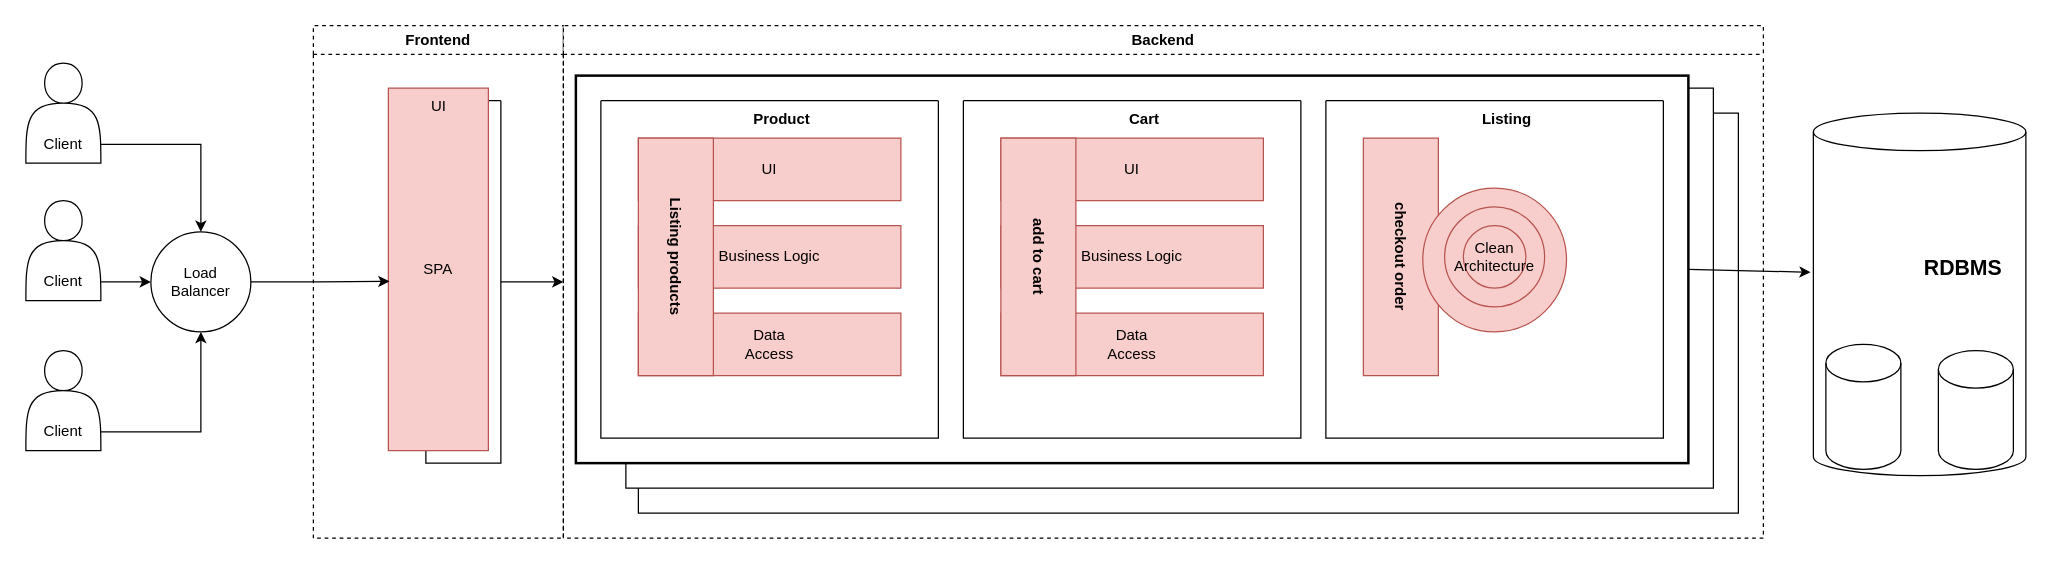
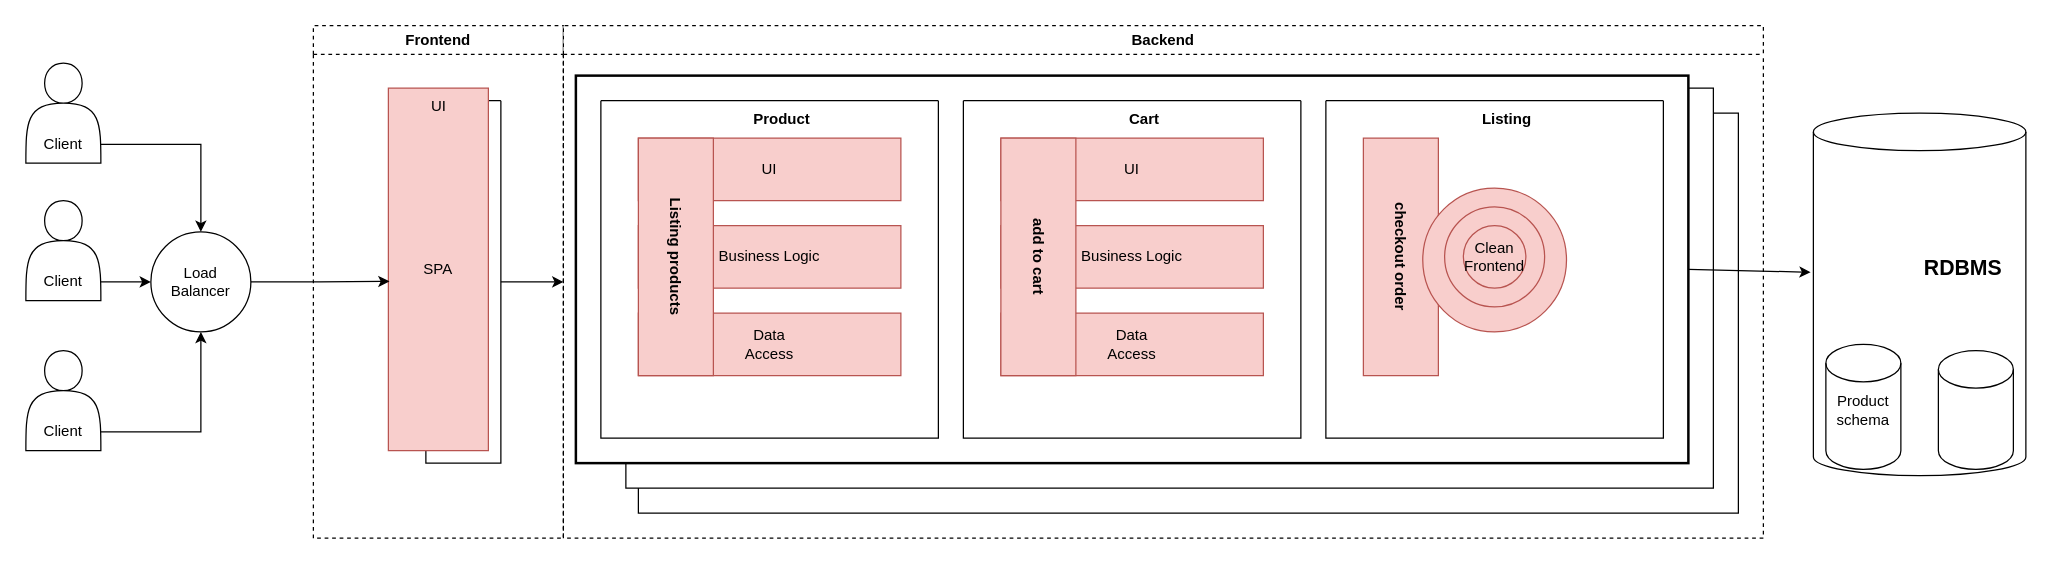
node "Clean Architecture": label "Clean Architecture" -> "Clean Frontend"
node "Product schema": added
